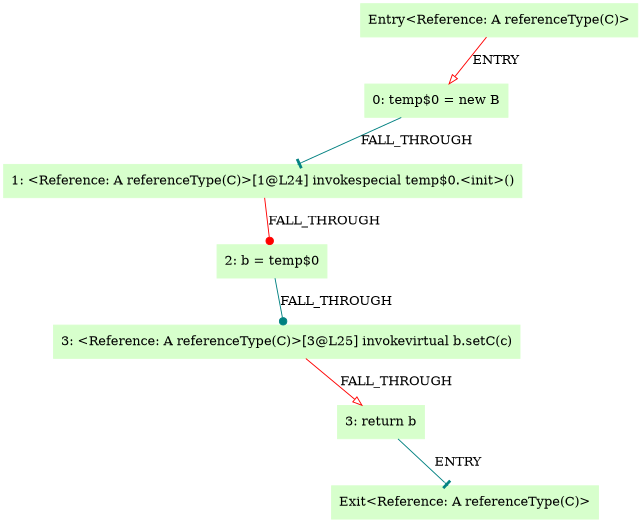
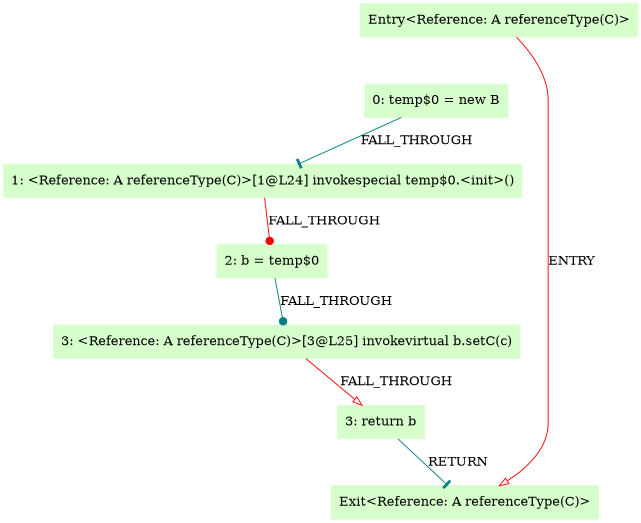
edge "Entry<Reference: A referenceType(C)>" -> "0: temp$0 = new B": now "Entry<Reference: A referenceType(C)>" -> "Exit<Reference: A referenceType(C)>"
edge "3: return b" -> "Exit<Reference: A referenceType(C)>": label "ENTRY" -> "RETURN"
